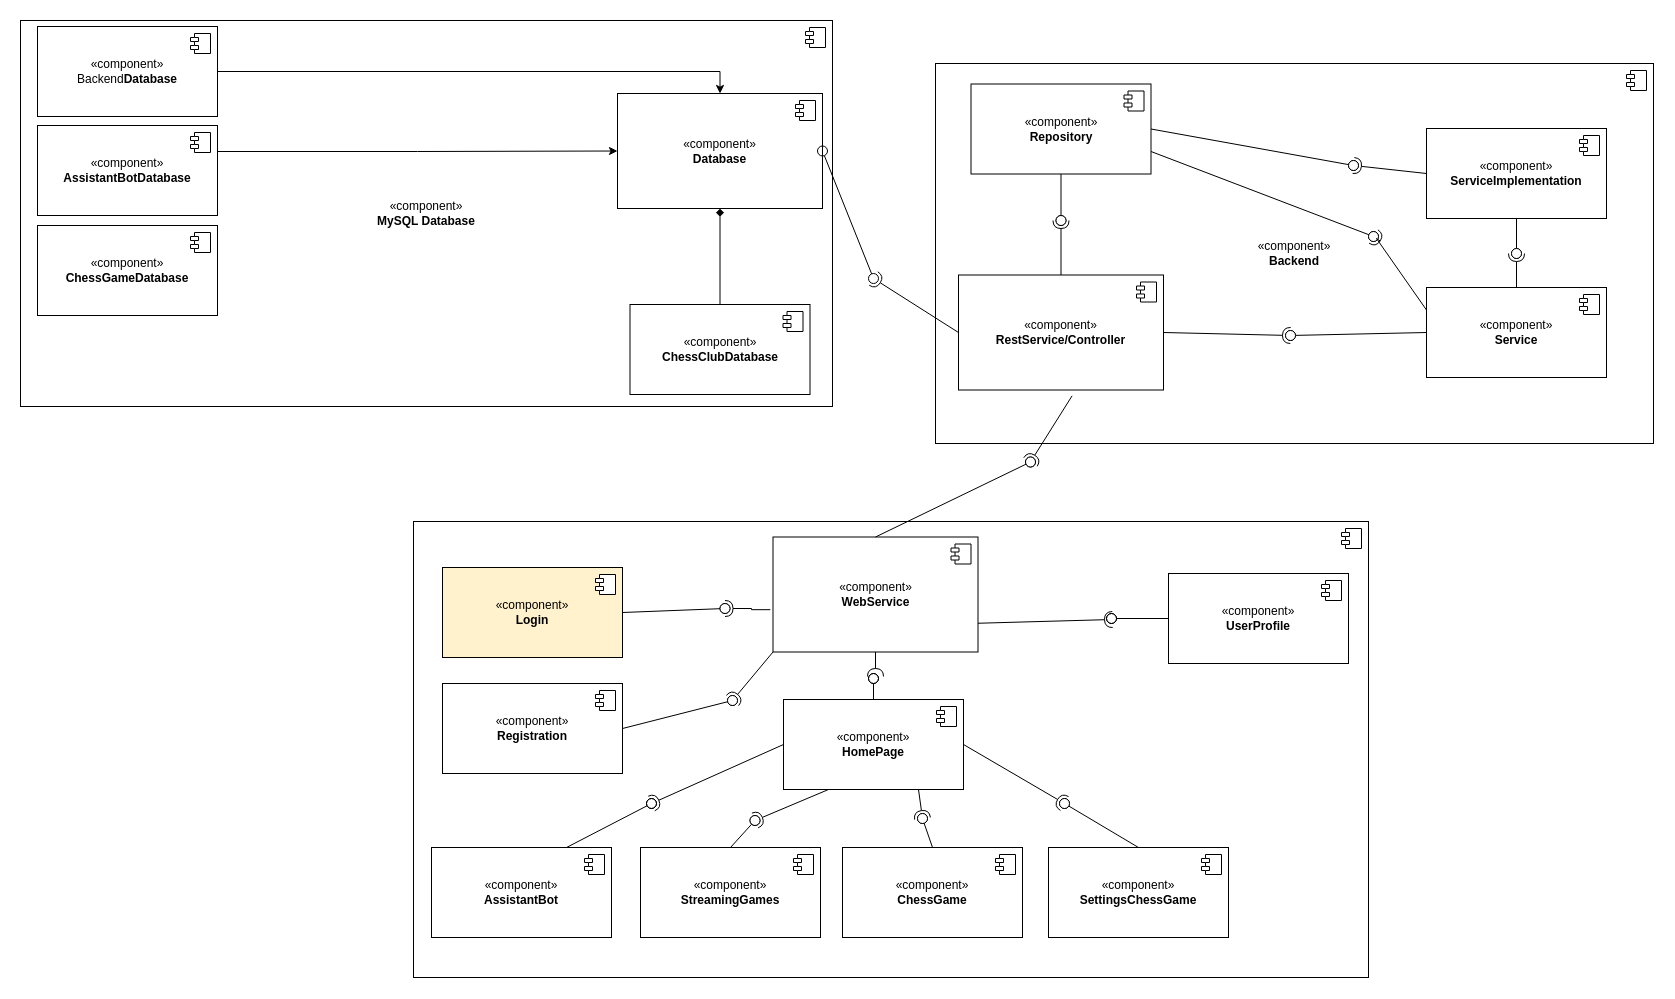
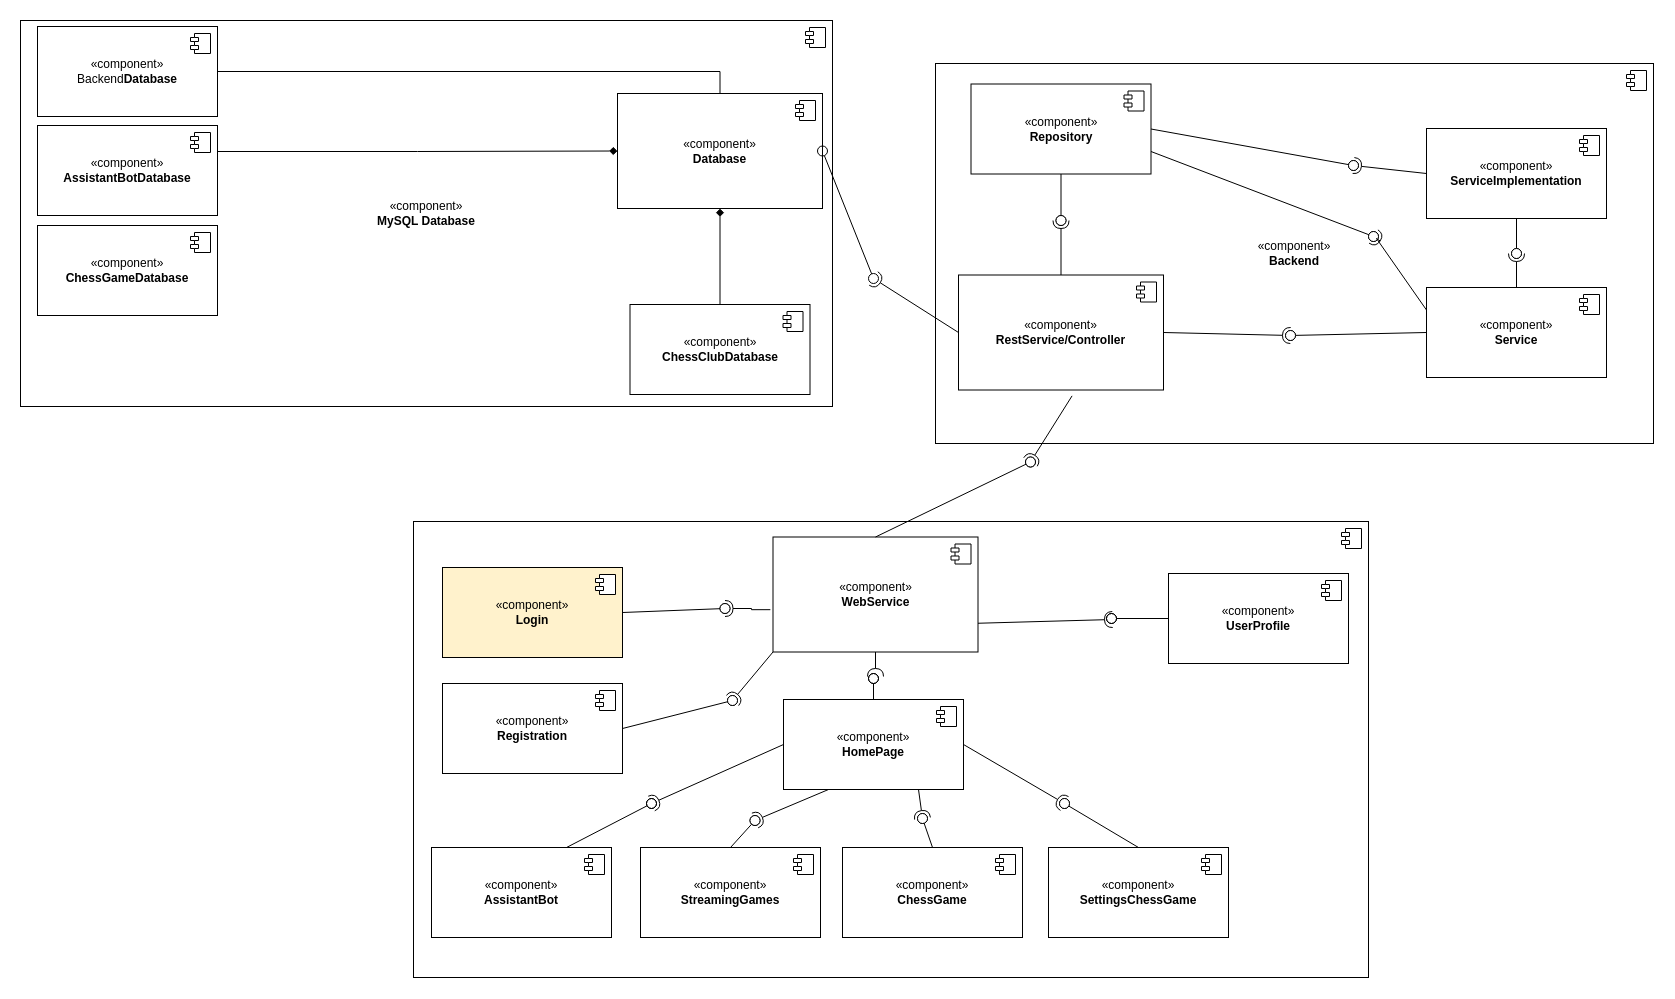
edge "«component» BackendDatabase" -> "«component» Database": arrowhead classic -> none
edge "«component» AssistantBotDatabase" -> "«component» Database": arrowhead classic -> diamond
